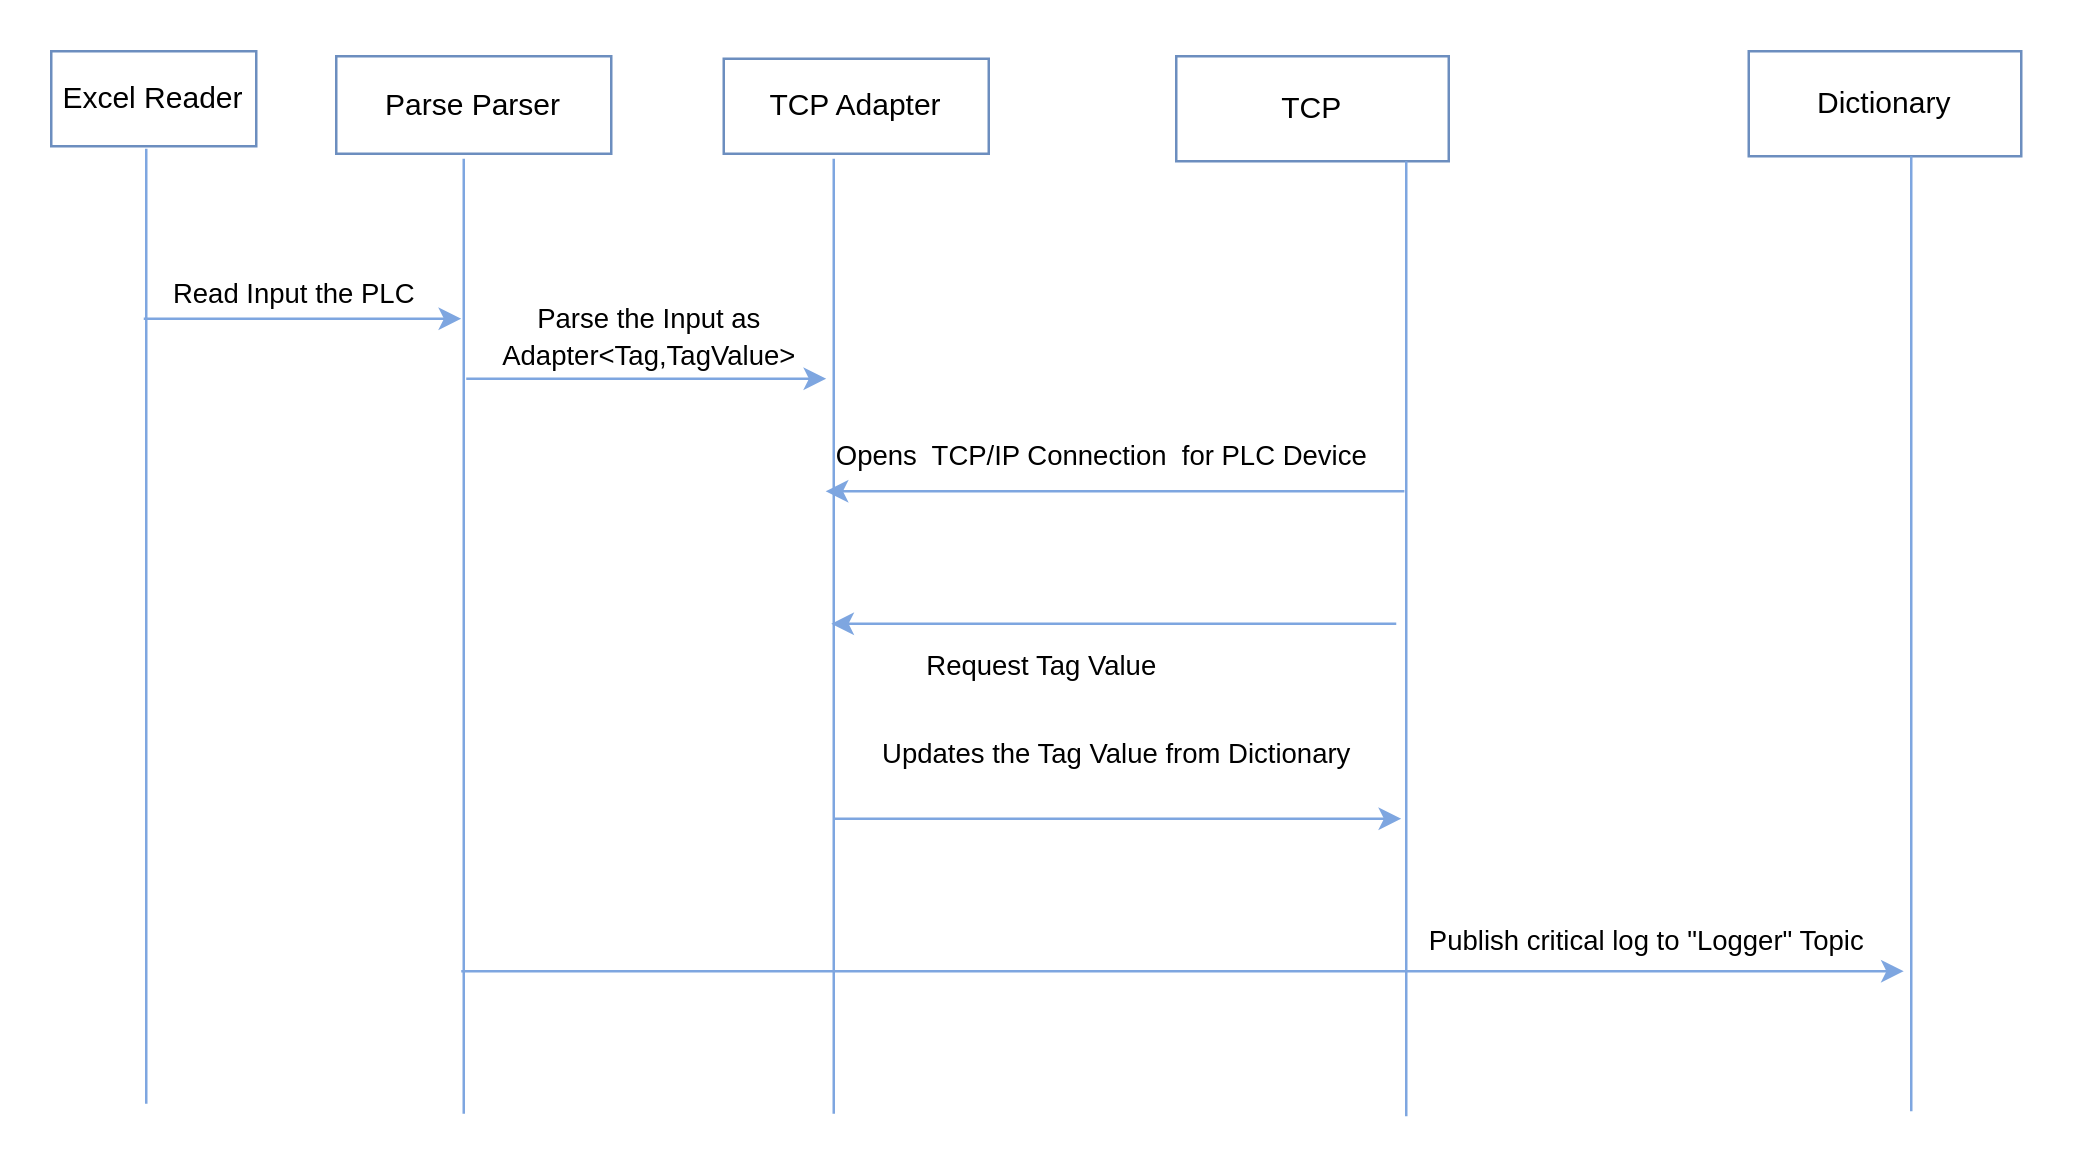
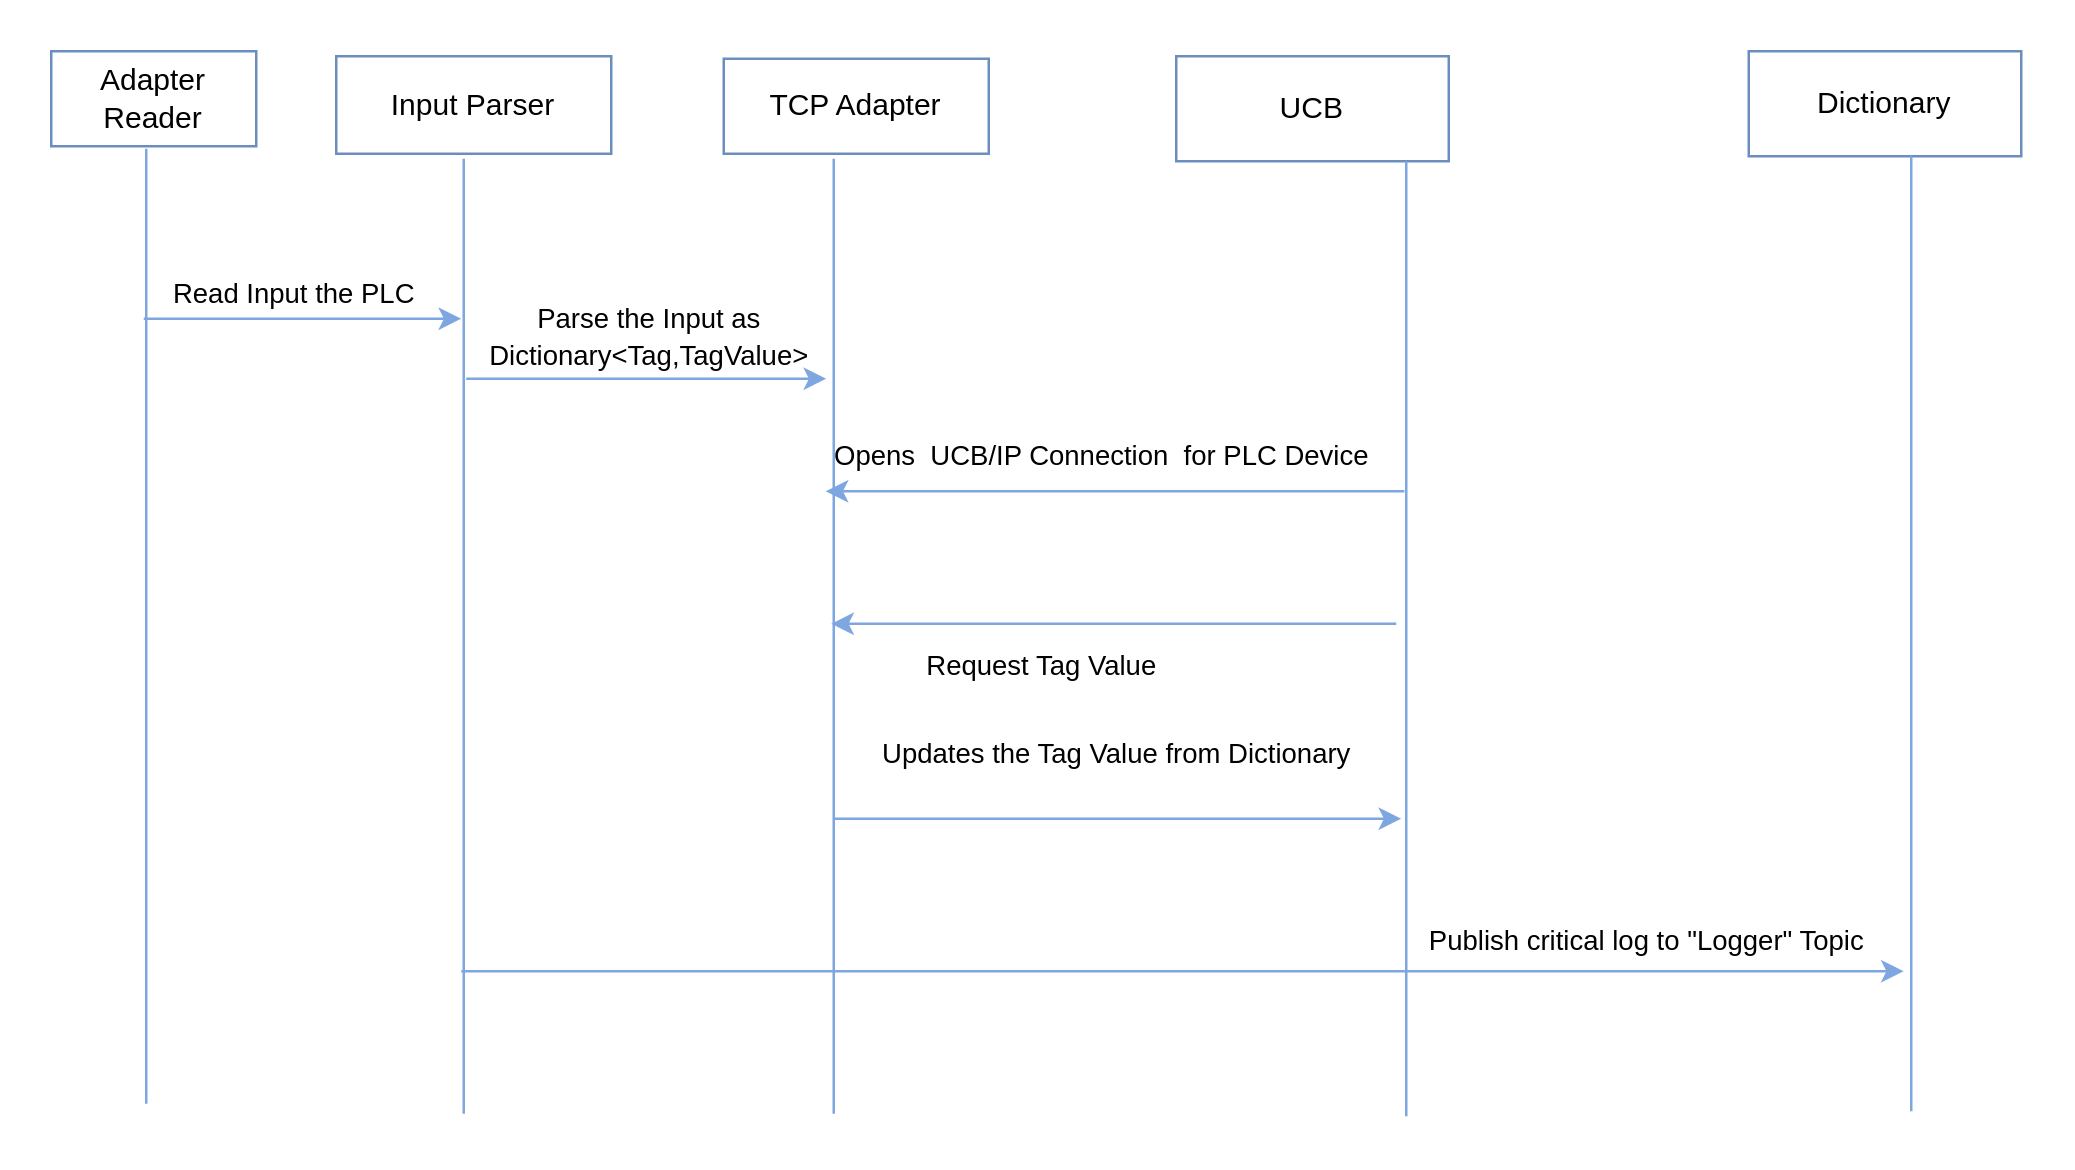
node "Excel Reader": label "Excel Reader" -> "Adapter Reader"
node "Parse Parser": label "Parse Parser" -> "Input Parser"
node "TCP": label "TCP" -> "UCB"
node "Parse the Input as Adapter<Tag,TagValue>": label "Parse the Input as Adapter<Tag,TagValue>" -> "Parse the Input as Dictionary<Tag,TagValue>"
node "Opens TCP/IP Connection for PLC Device": label "Opens TCP/IP Connection for PLC Device" -> "Opens UCB/IP Connection for PLC Device"
